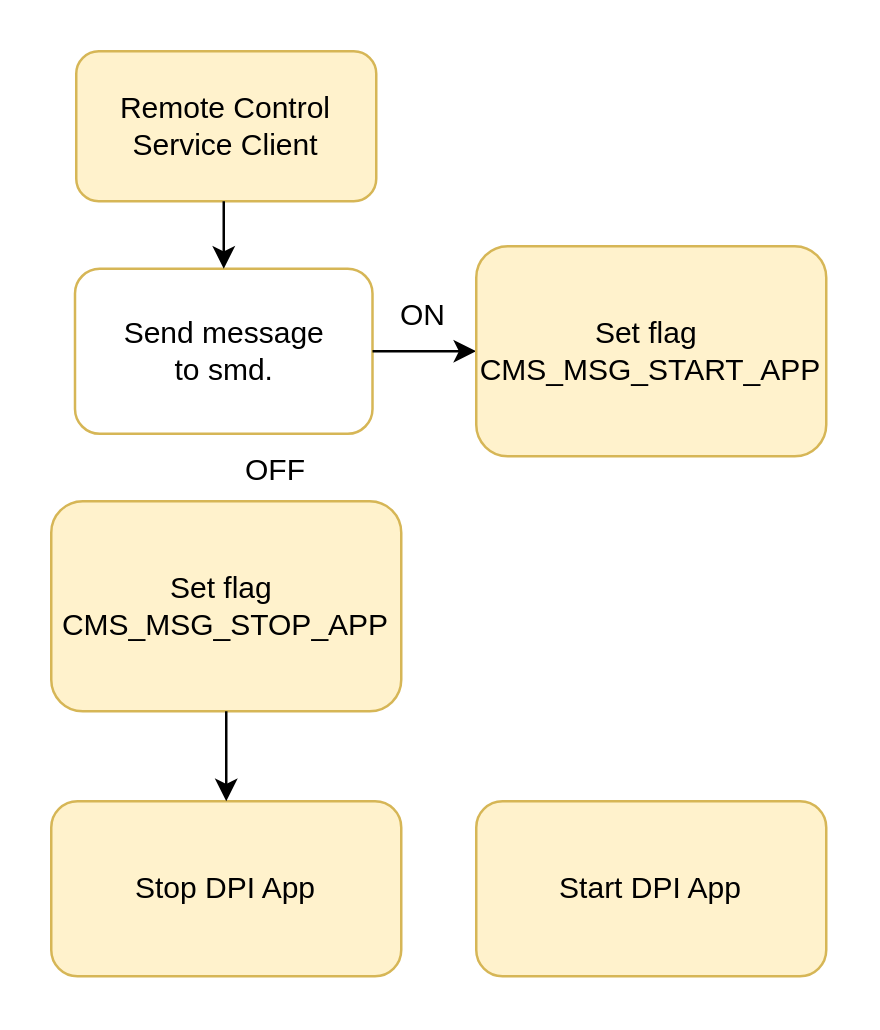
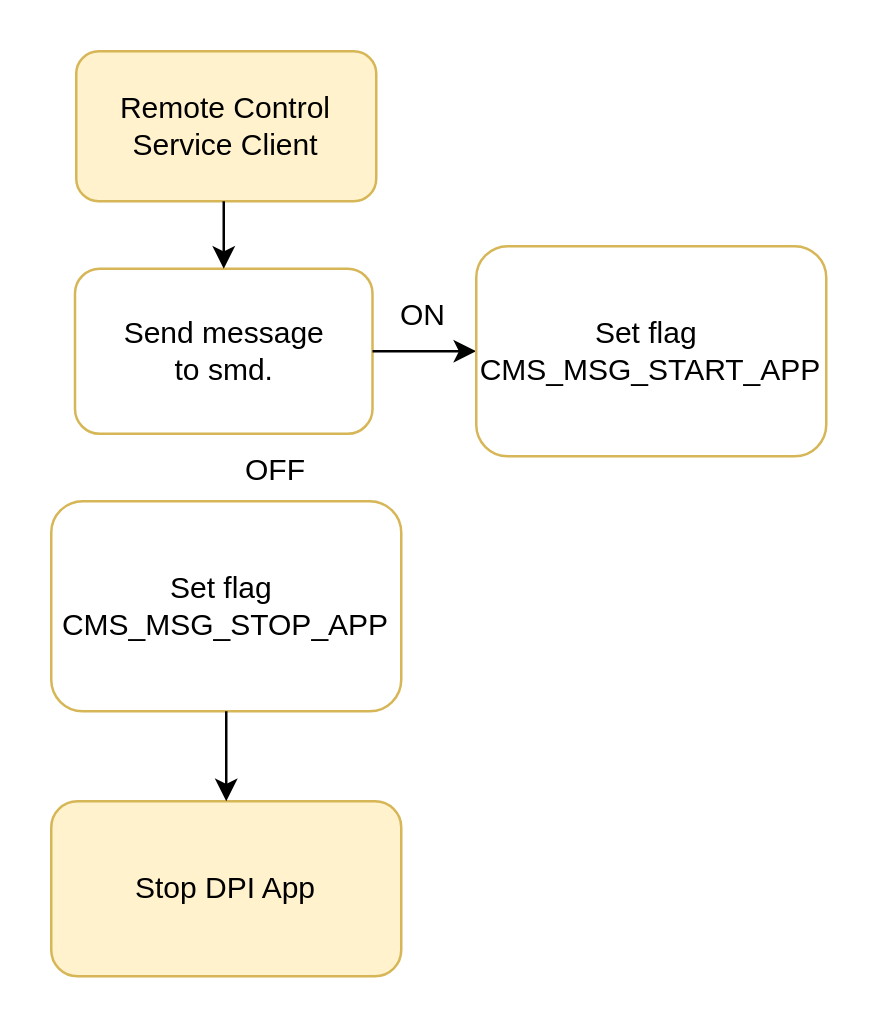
node "Set flag CMS_MSG_START_APP": fillcolor #fff2cc -> #ffffff
node "Set flag CMS_MSG_STOP_APP": fillcolor #fff2cc -> #ffffff
node "Start DPI App": removed
